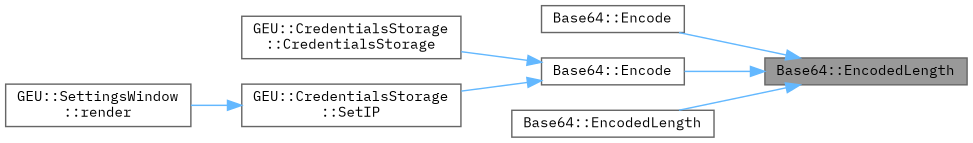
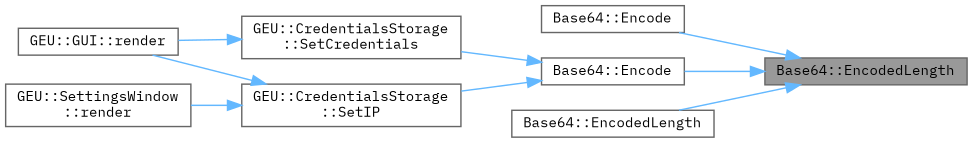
node "GEU::CredentialsStorage ::CredentialsStorage": label "GEU::CredentialsStorage ::CredentialsStorage" -> "GEU::CredentialsStorage ::SetCredentials"
node "GEU::GUI::render": added
